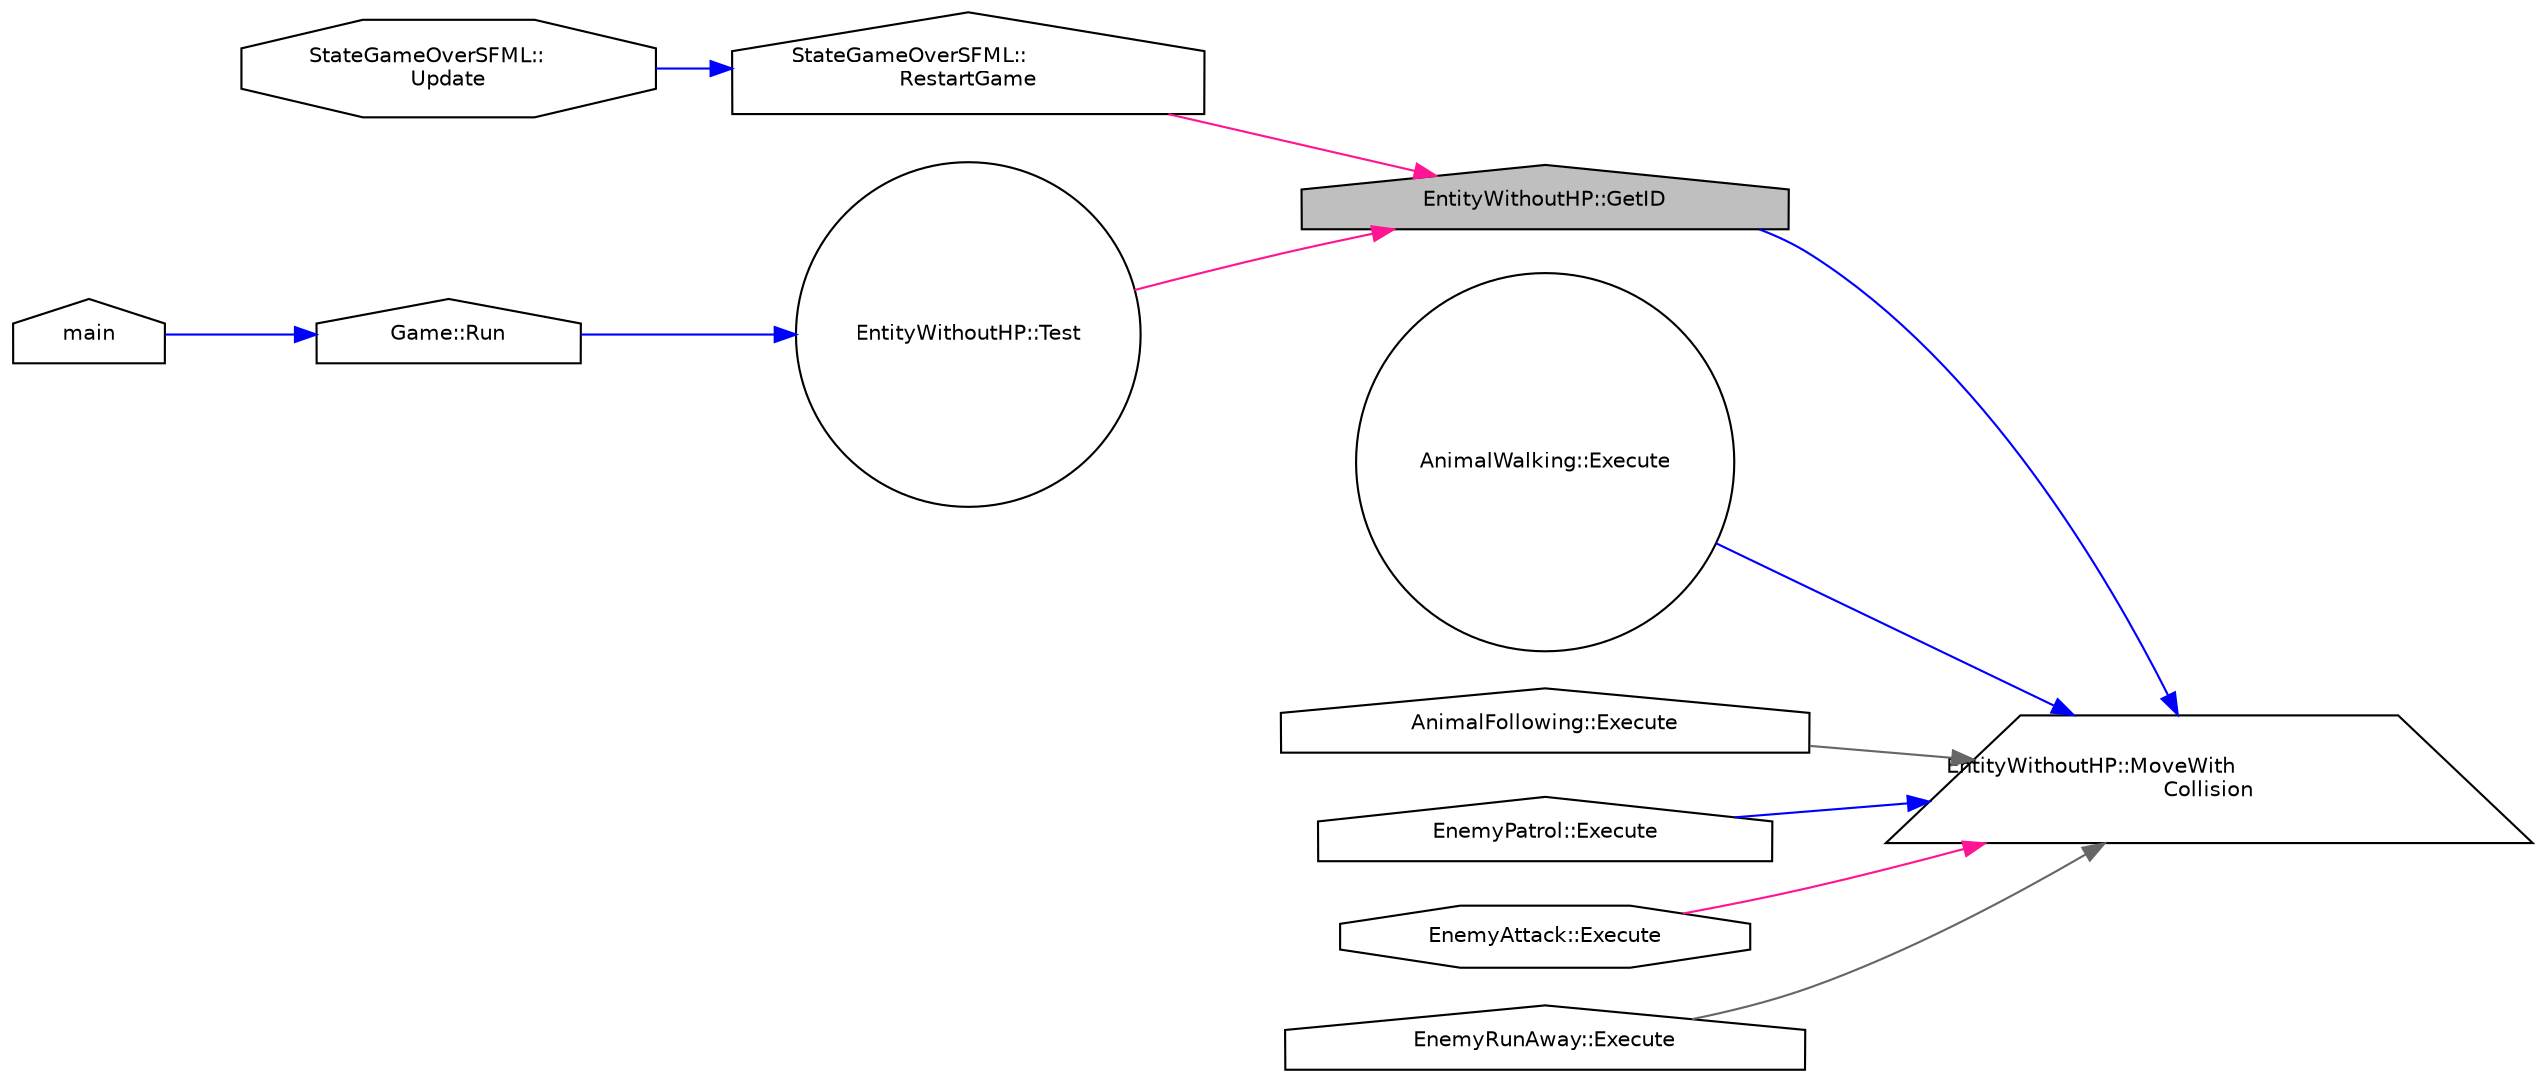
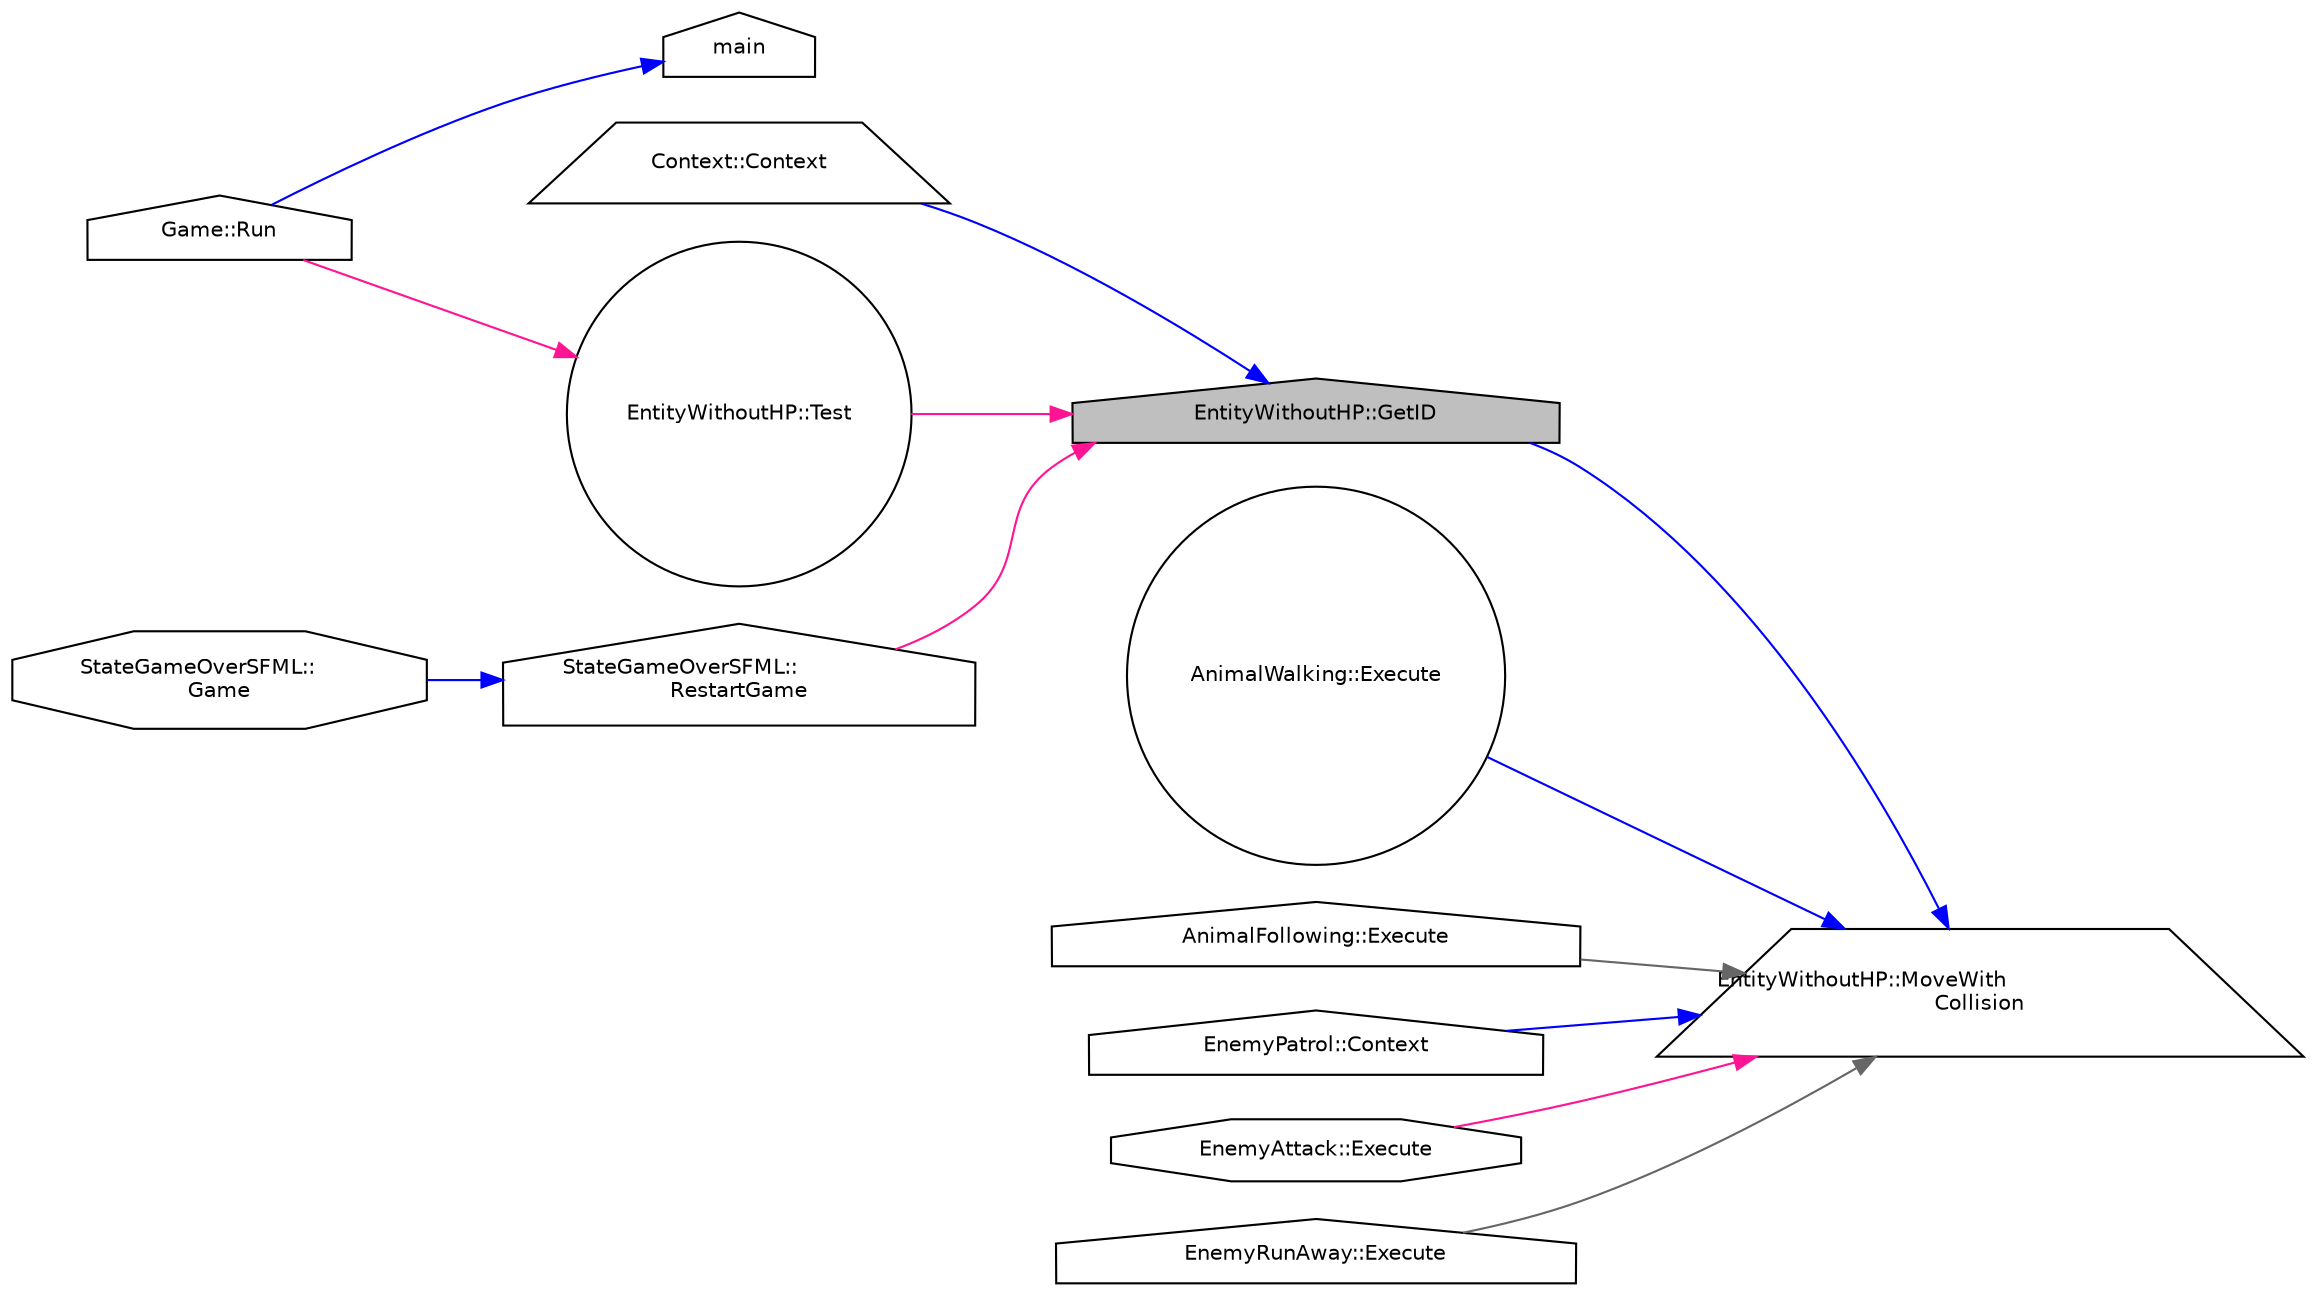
node "StateGameOverSFML:: Update": label "StateGameOverSFML:: Update" -> "StateGameOverSFML:: Game"
node "Context::Context": added
edge "main" -> "Game::Run": reversed
edge "Game::Run" -> "EntityWithoutHP::Test": color blue -> deeppink
node "EnemyPatrol::Execute": label "EnemyPatrol::Execute" -> "EnemyPatrol::Context"
